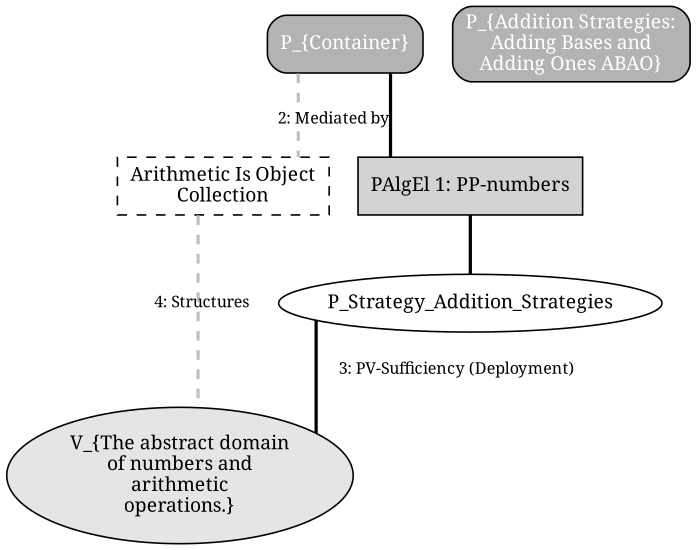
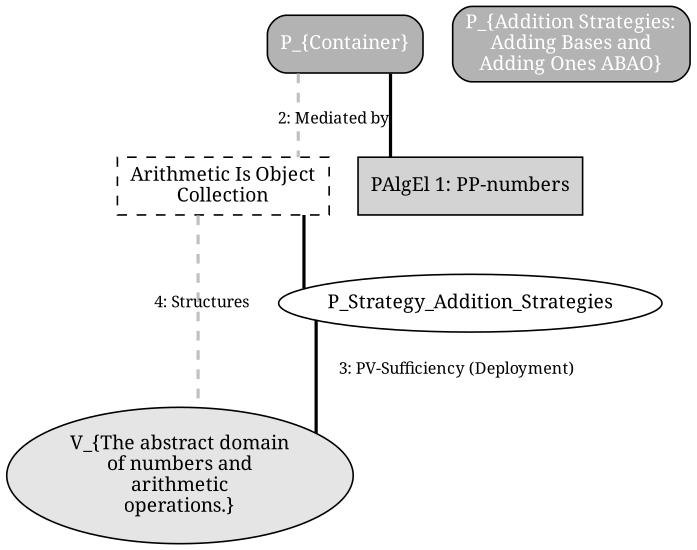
edge "PAlgEl 1: PP-numbers" -> "P_Strategy_Addition_Strategies": now "Arithmetic Is Object Collection" -> "P_Strategy_Addition_Strategies"
